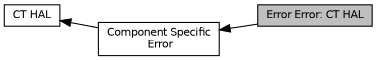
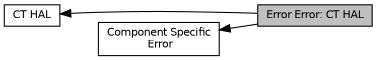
edge "Component Specific Error" -> "CT HAL": now "Error Error: CT HAL" -> "CT HAL"
